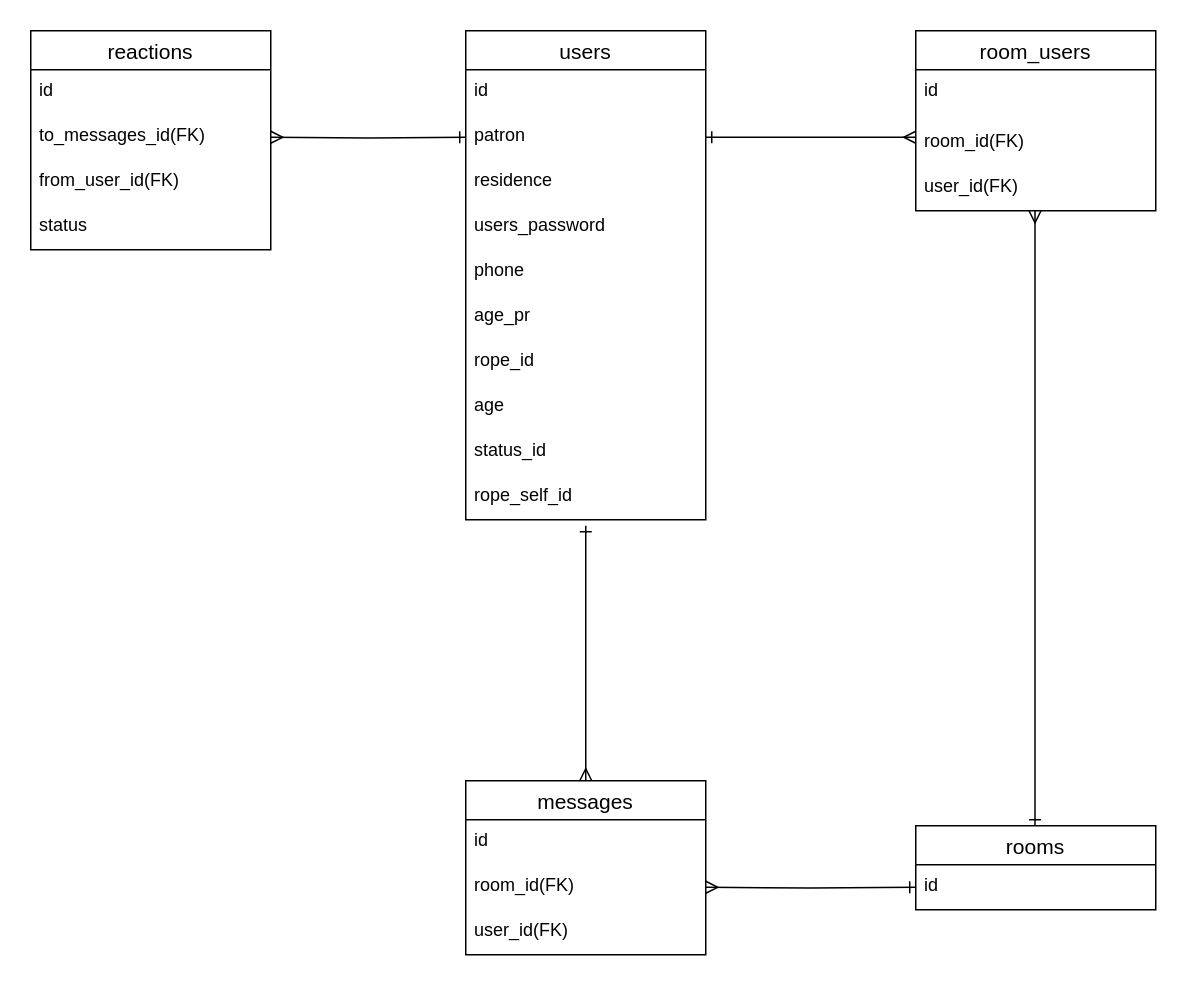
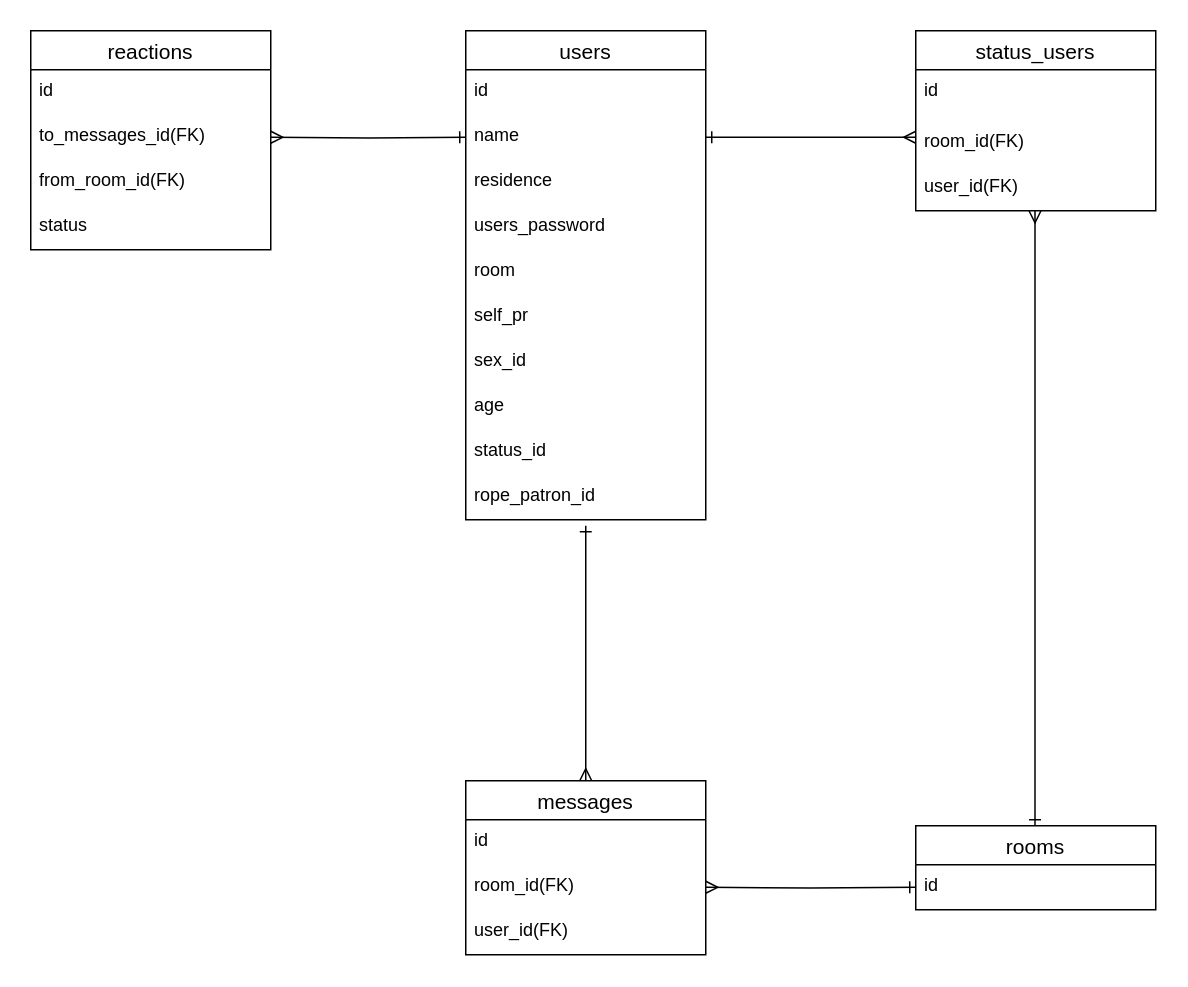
node "room_users": label "room_users" -> "status_users"
node "patron": label "patron" -> "name"
node "from_user_id(FK)": label "from_user_id(FK)" -> "from_room_id(FK)"
node "phone": label "phone" -> "room"
node "age_pr": label "age_pr" -> "self_pr"
node "rope_id": label "rope_id" -> "sex_id"
node "rope_self_id": label "rope_self_id" -> "rope_patron_id"
